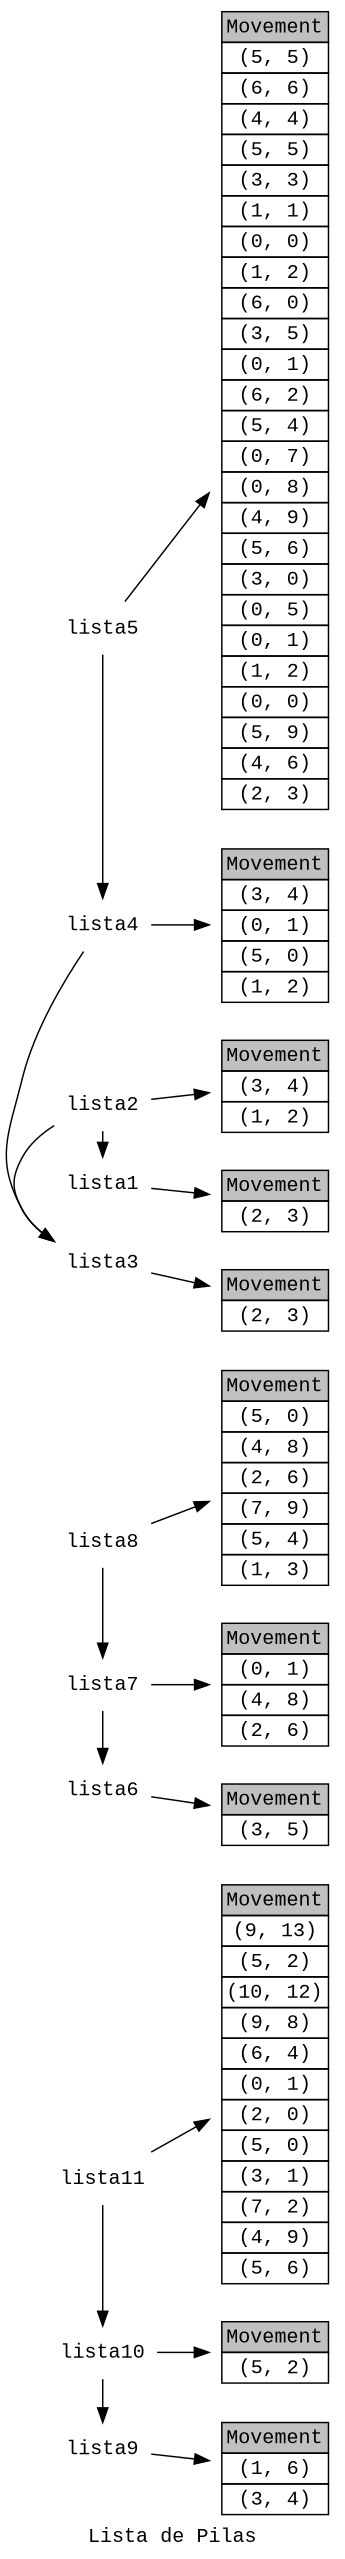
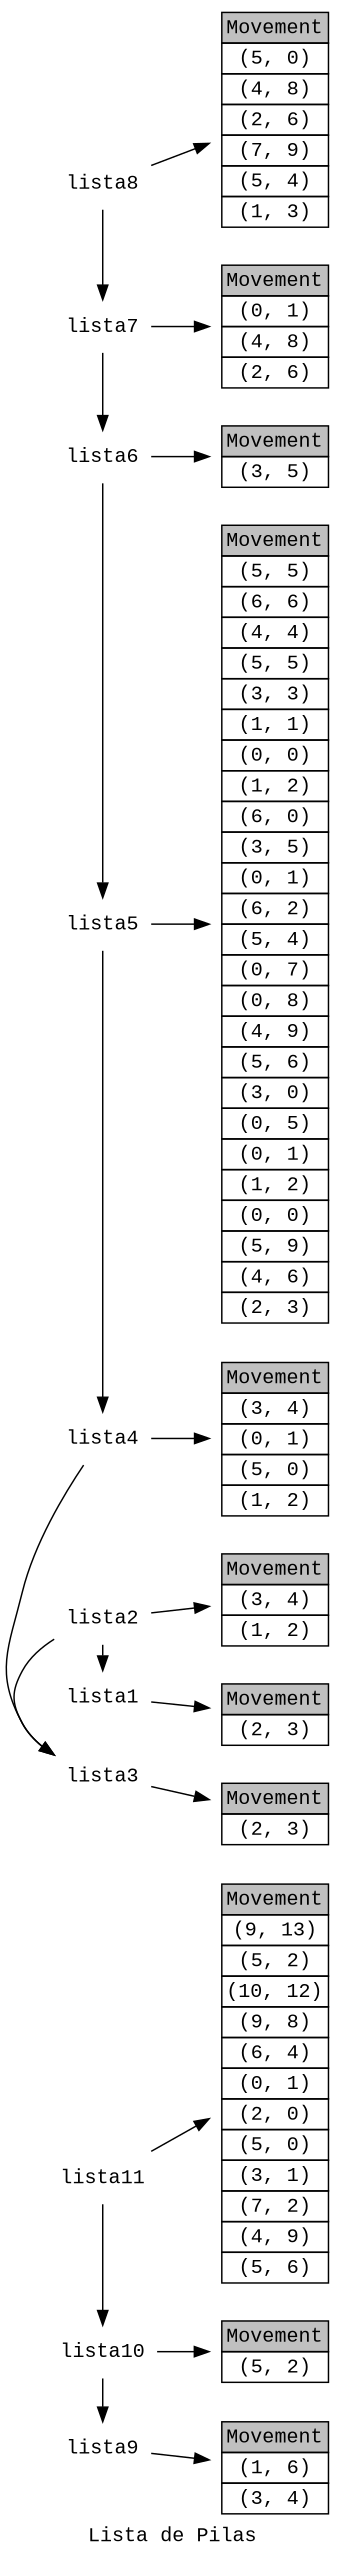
edge "lista6" -> "lista5": added
